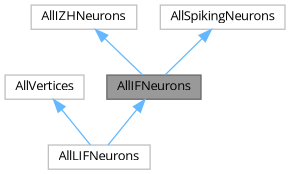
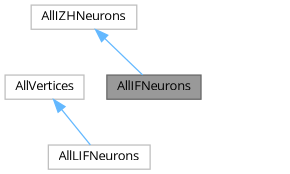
node "AllSpikingNeurons": removed
edge "AllLIFNeurons" -> "AllIFNeurons": removed
